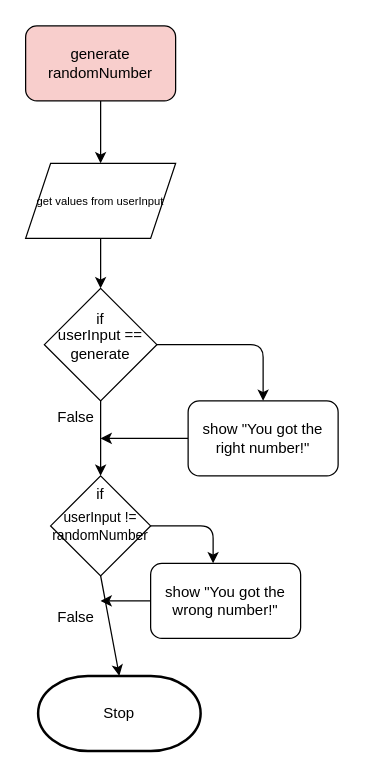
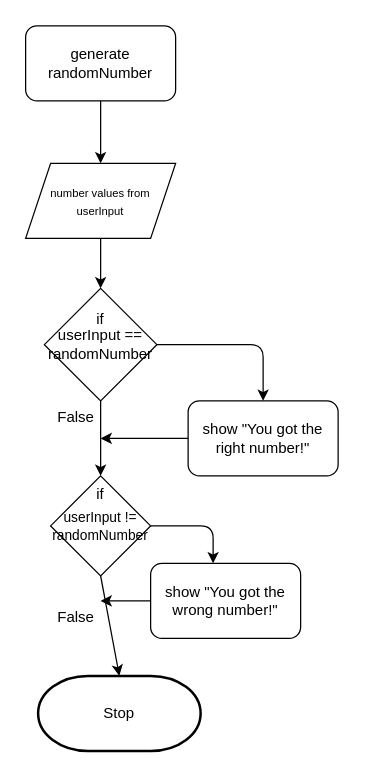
node "generate randomNumber": fillcolor #f8cecc -> #ffffff
node "get values from userInput": label "get values from userInput" -> "number values from userInput"
node "userInput == generate": label "userInput == generate" -> "userInput == randomNumber"
